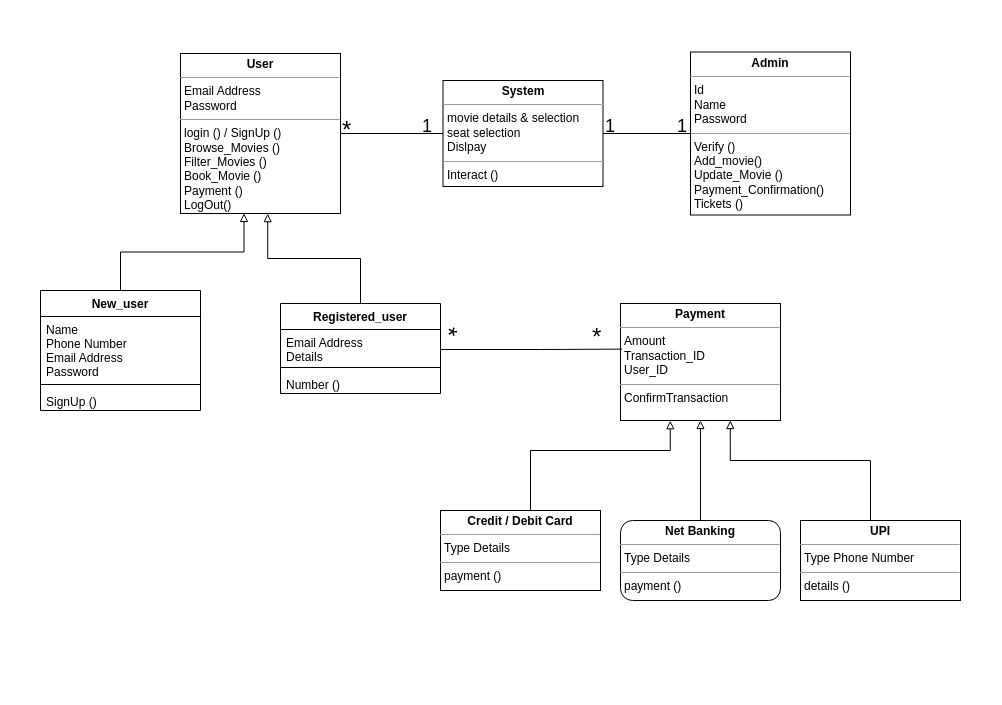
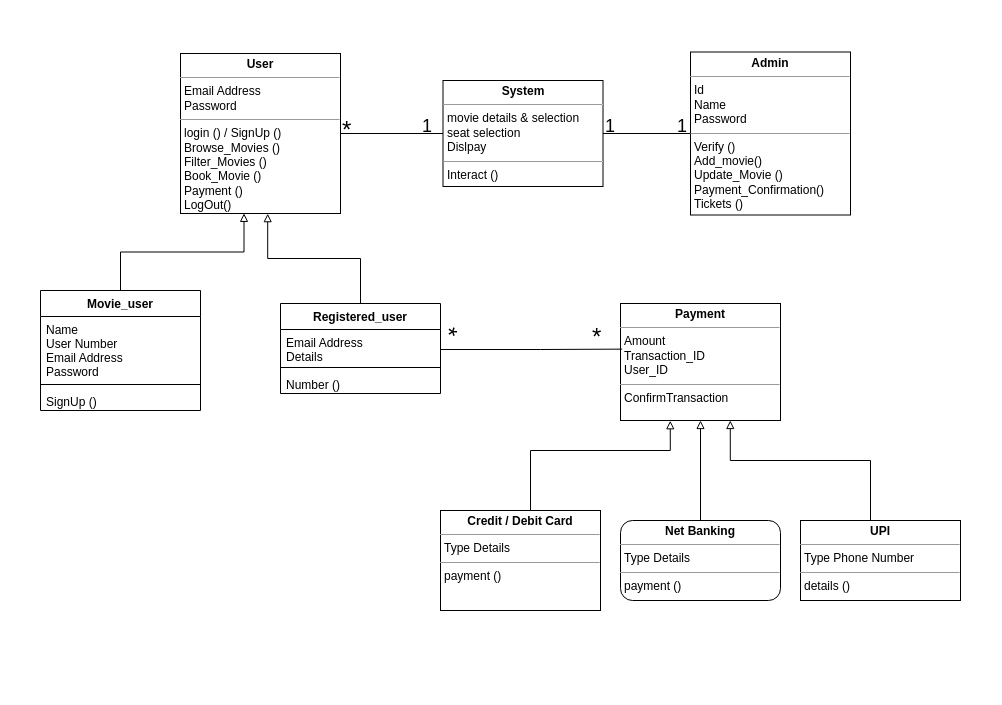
node "New_user": label "New_user" -> "Movie_user"
node "Name Phone Number Email Address Password": label "Name Phone Number Email Address Password" -> "Name User Number Email Address Password"
node "Credit / Debit Card Type Details payment ()": size 160x80 -> 160x100
